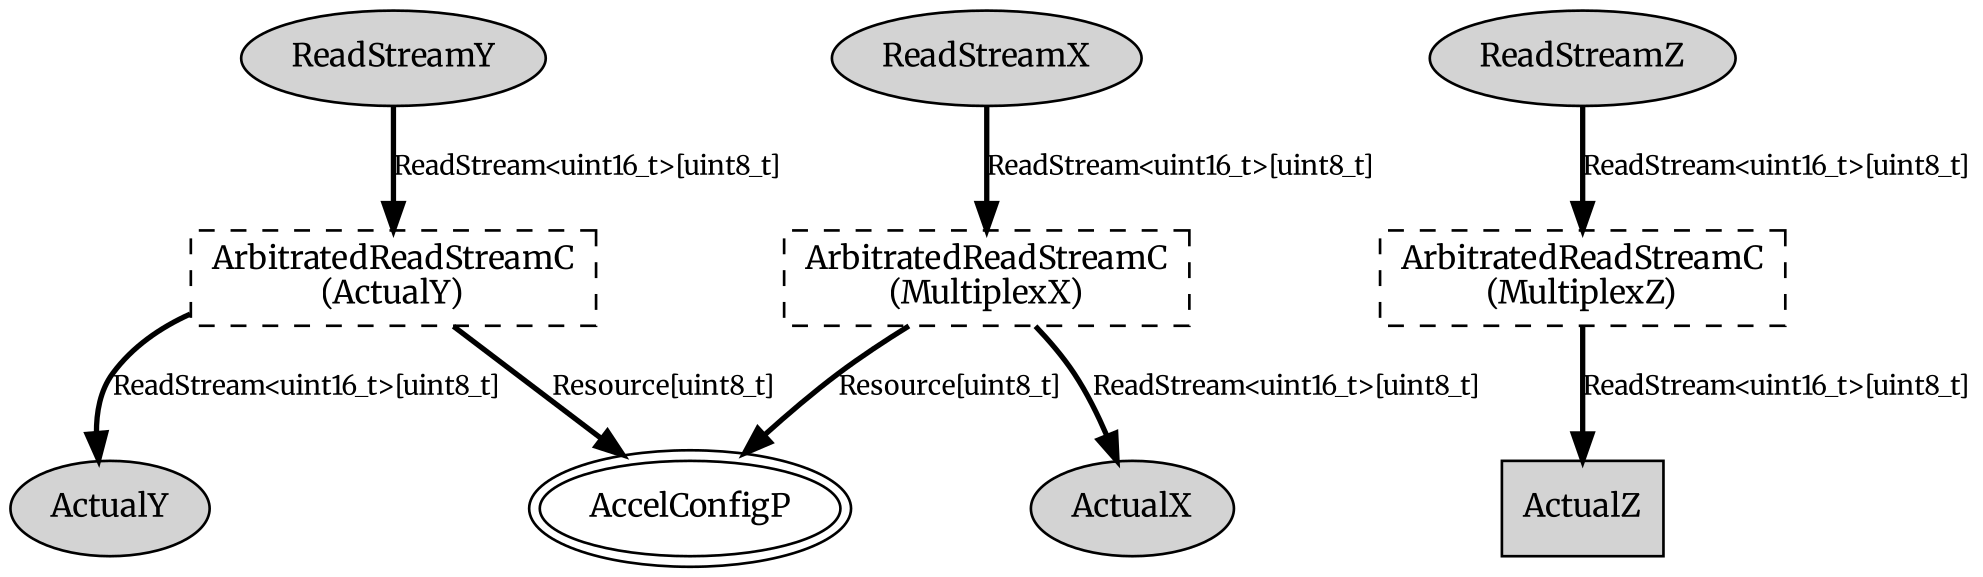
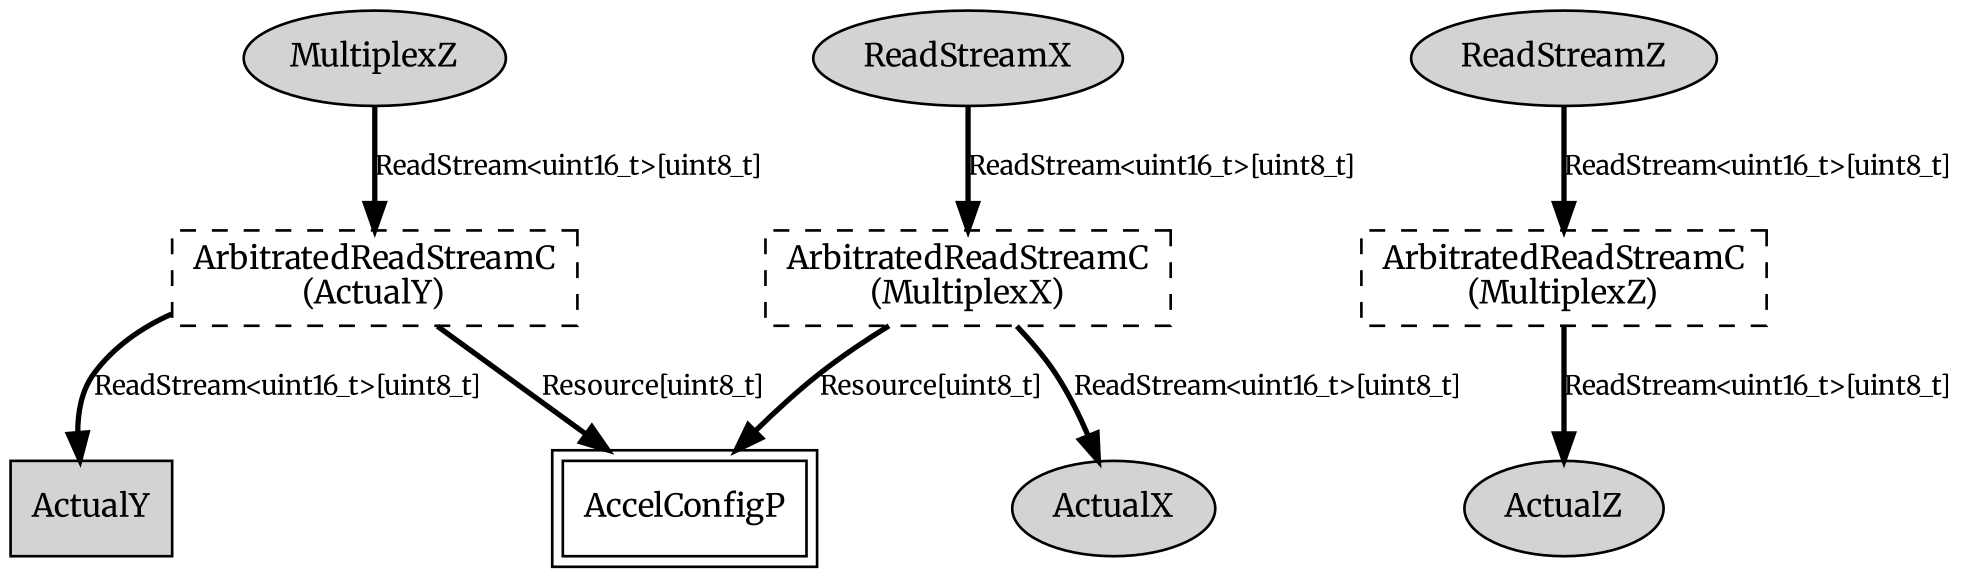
node "ReadStreamY": label "ReadStreamY" -> "MultiplexZ"
node "ActualY": shape ellipse -> box
node "AccelConfigP": shape ellipse -> box
node "ActualZ": shape box -> ellipse
